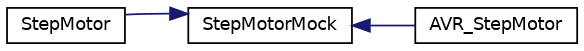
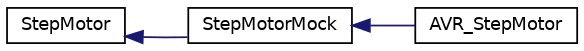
edge "StepMotor" -> "StepMotorMock": reversed
